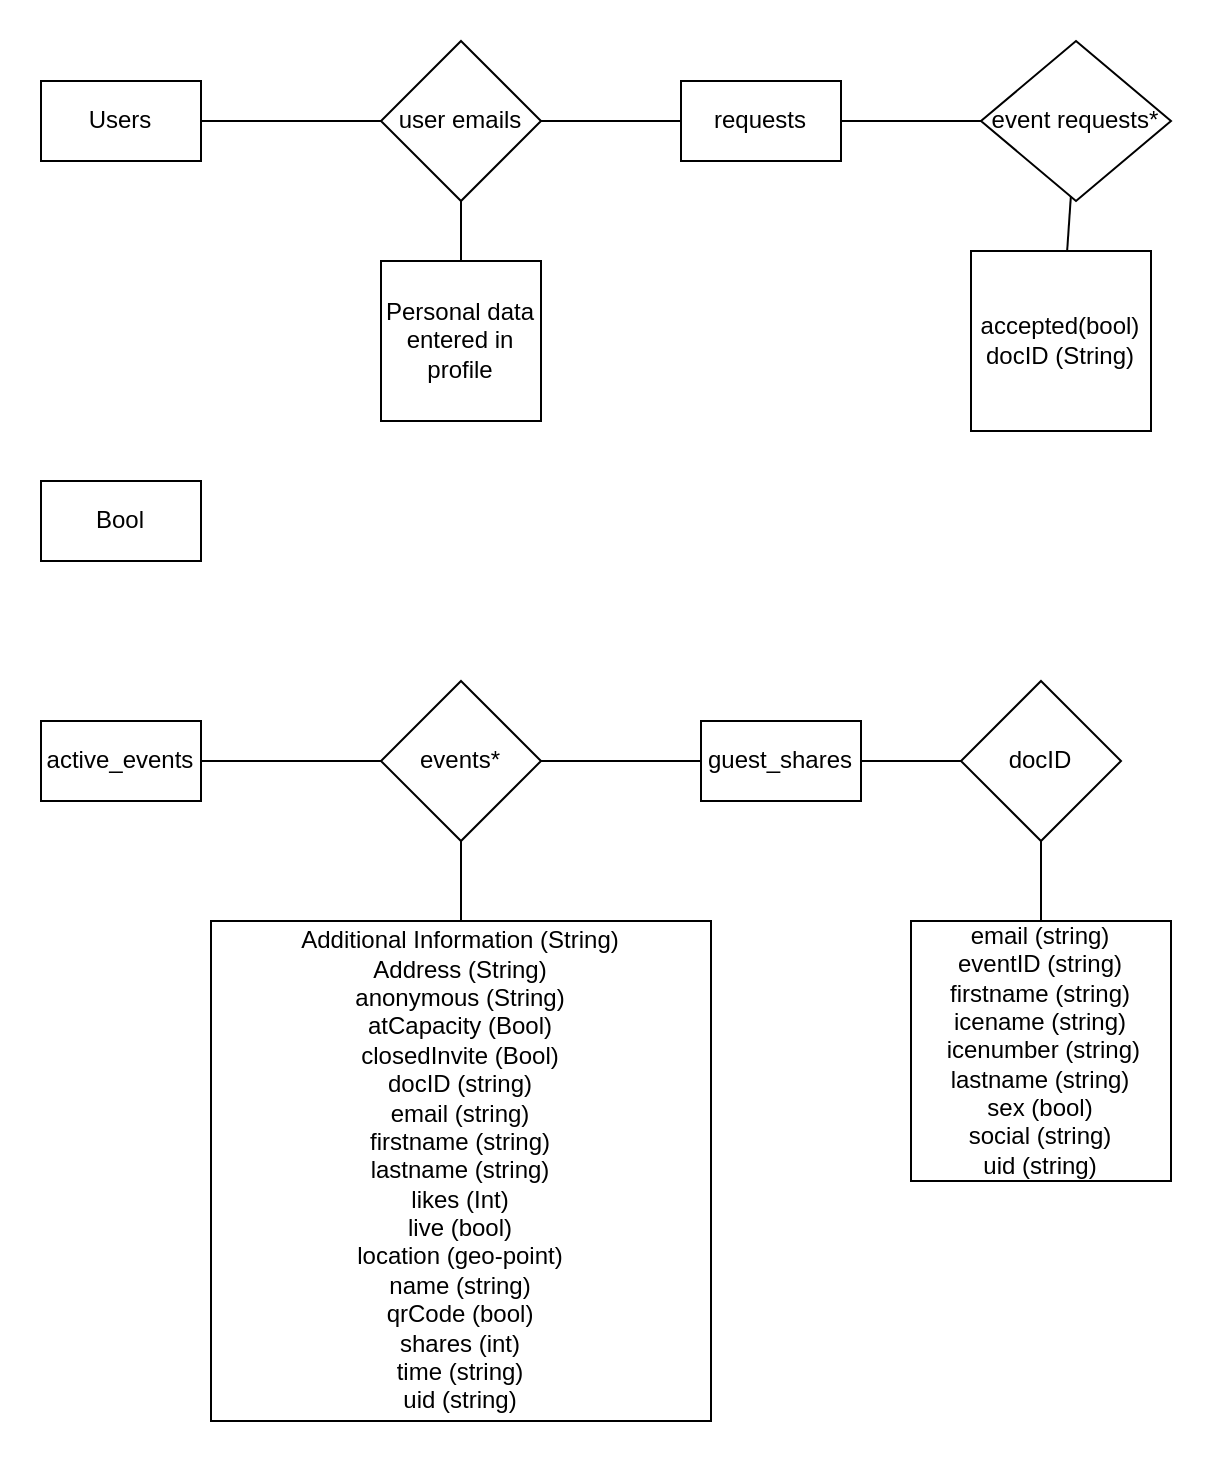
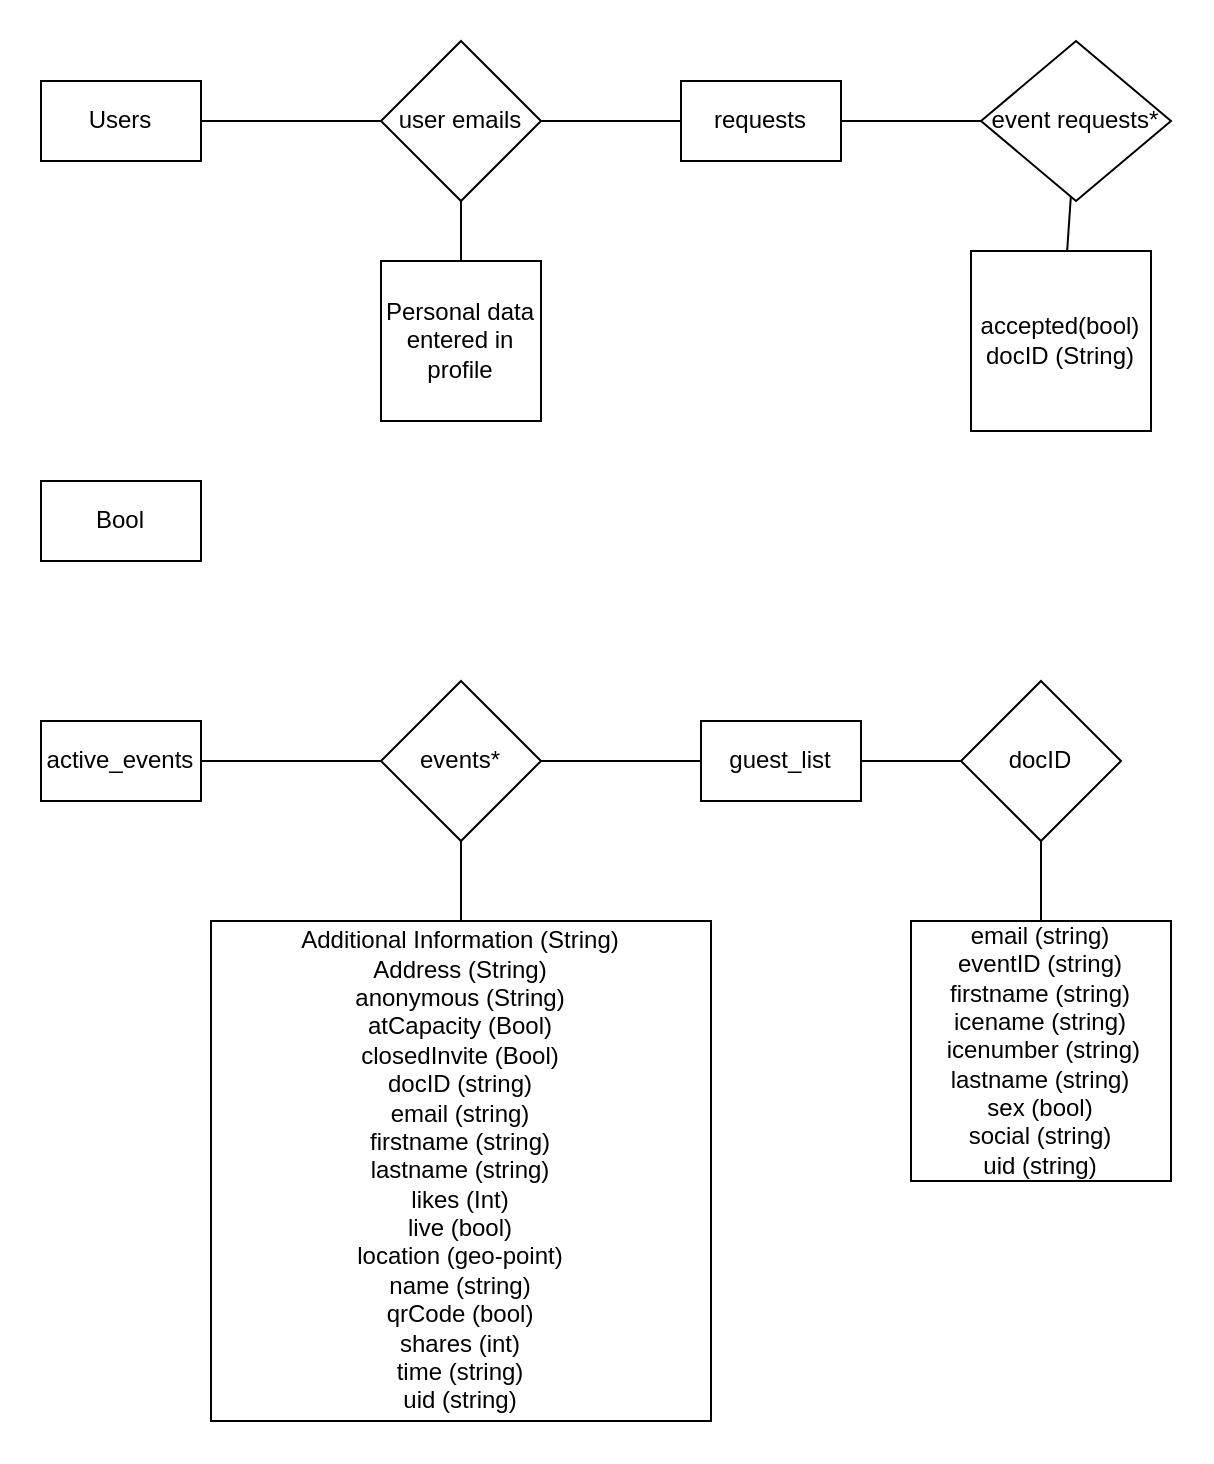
node "guest_shares": label "guest_shares" -> "guest_list"
